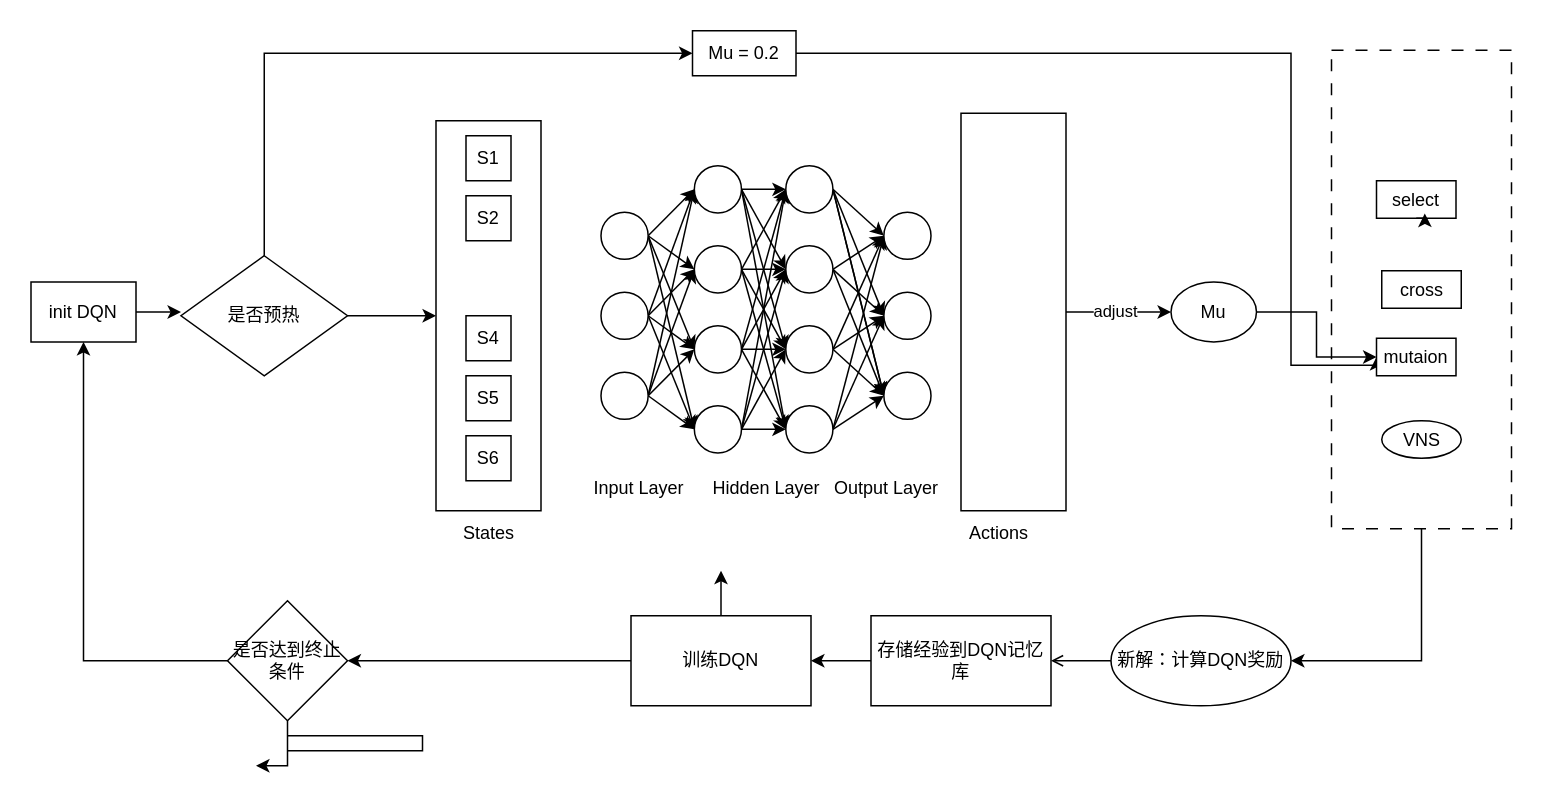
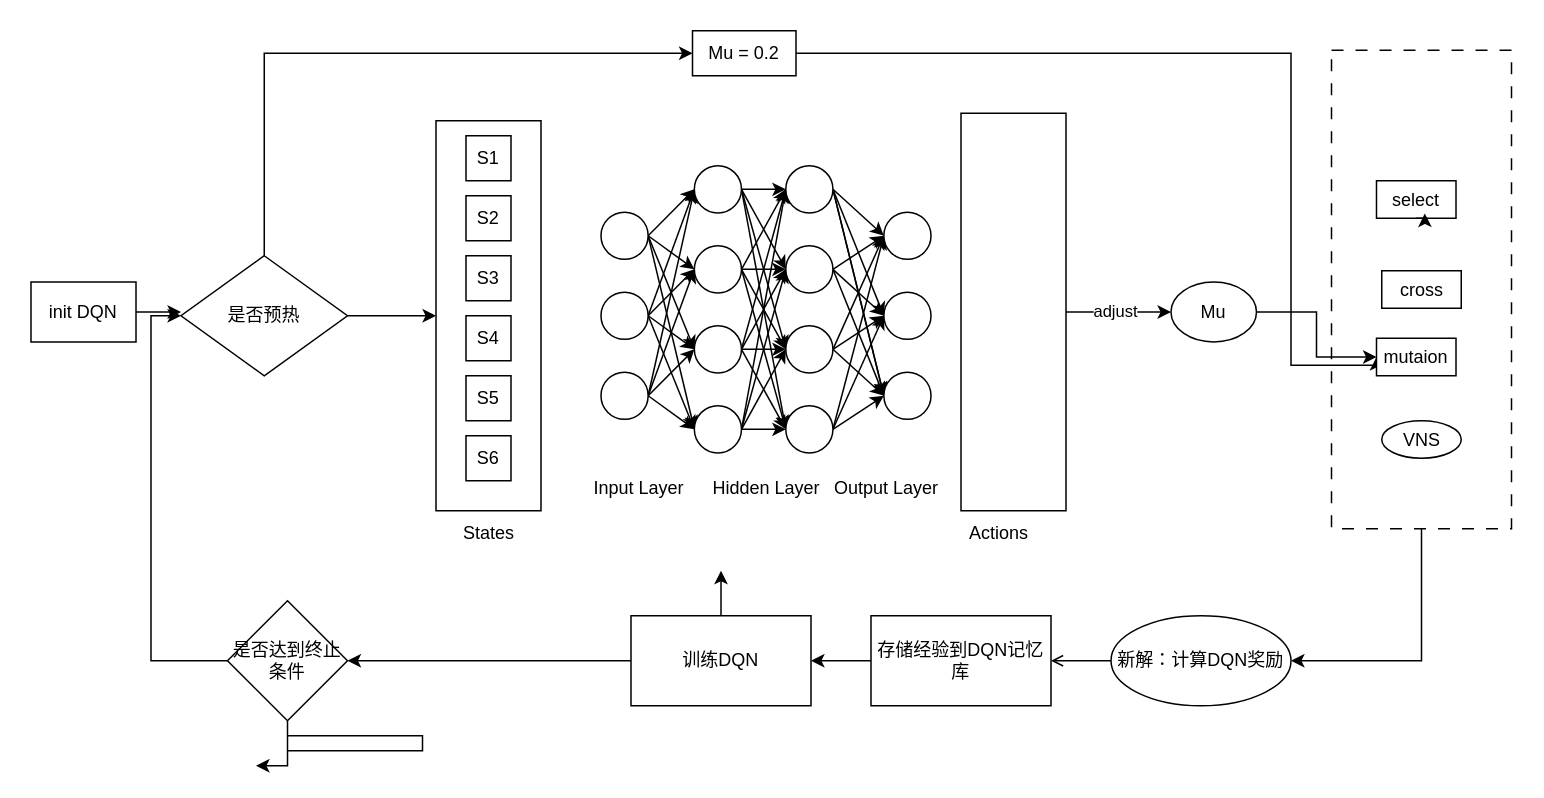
node "S3": added
edge "是否达到终止条件" -> "init DQN": now "是否达到终止条件" -> "是否预热"
